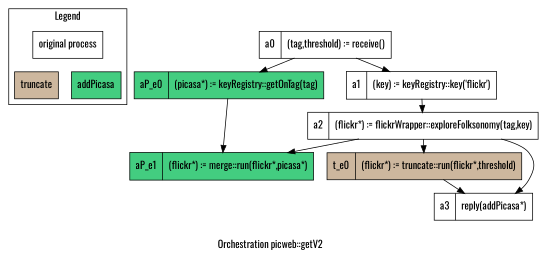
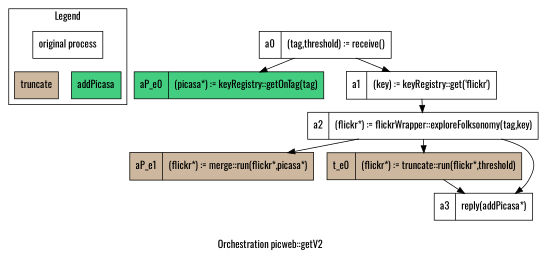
node "a1": text "(key) := keyRegistry::key('flickr')" -> "(key) := keyRegistry::get('flickr')"
edge "aP_e0" -> "aP_e1": removed
node "aP_e1": fillcolor seagreen3 -> bisque3
